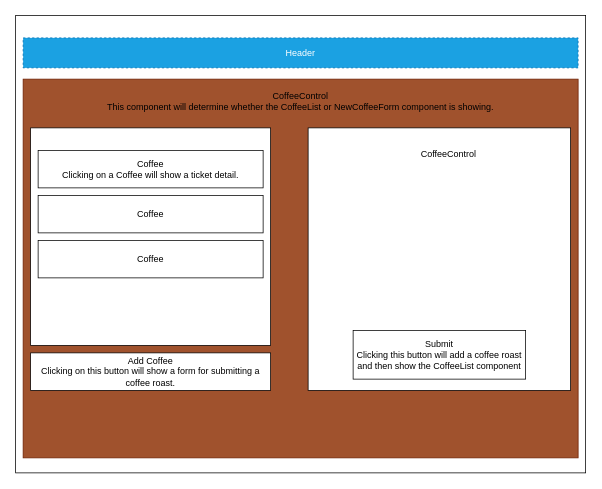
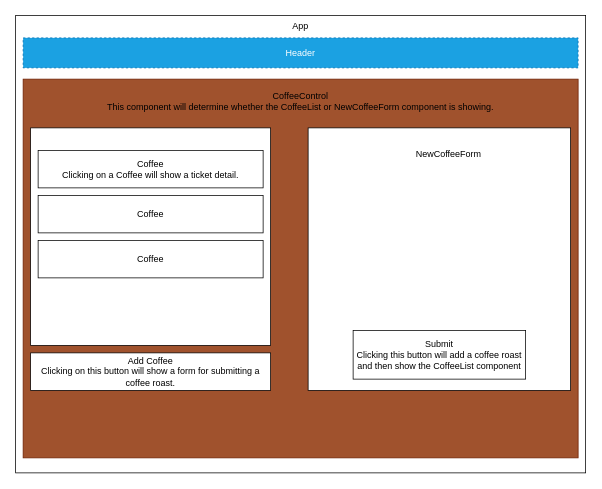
node "App": added
node "CoffeeControl": label "CoffeeControl" -> "NewCoffeeForm"
